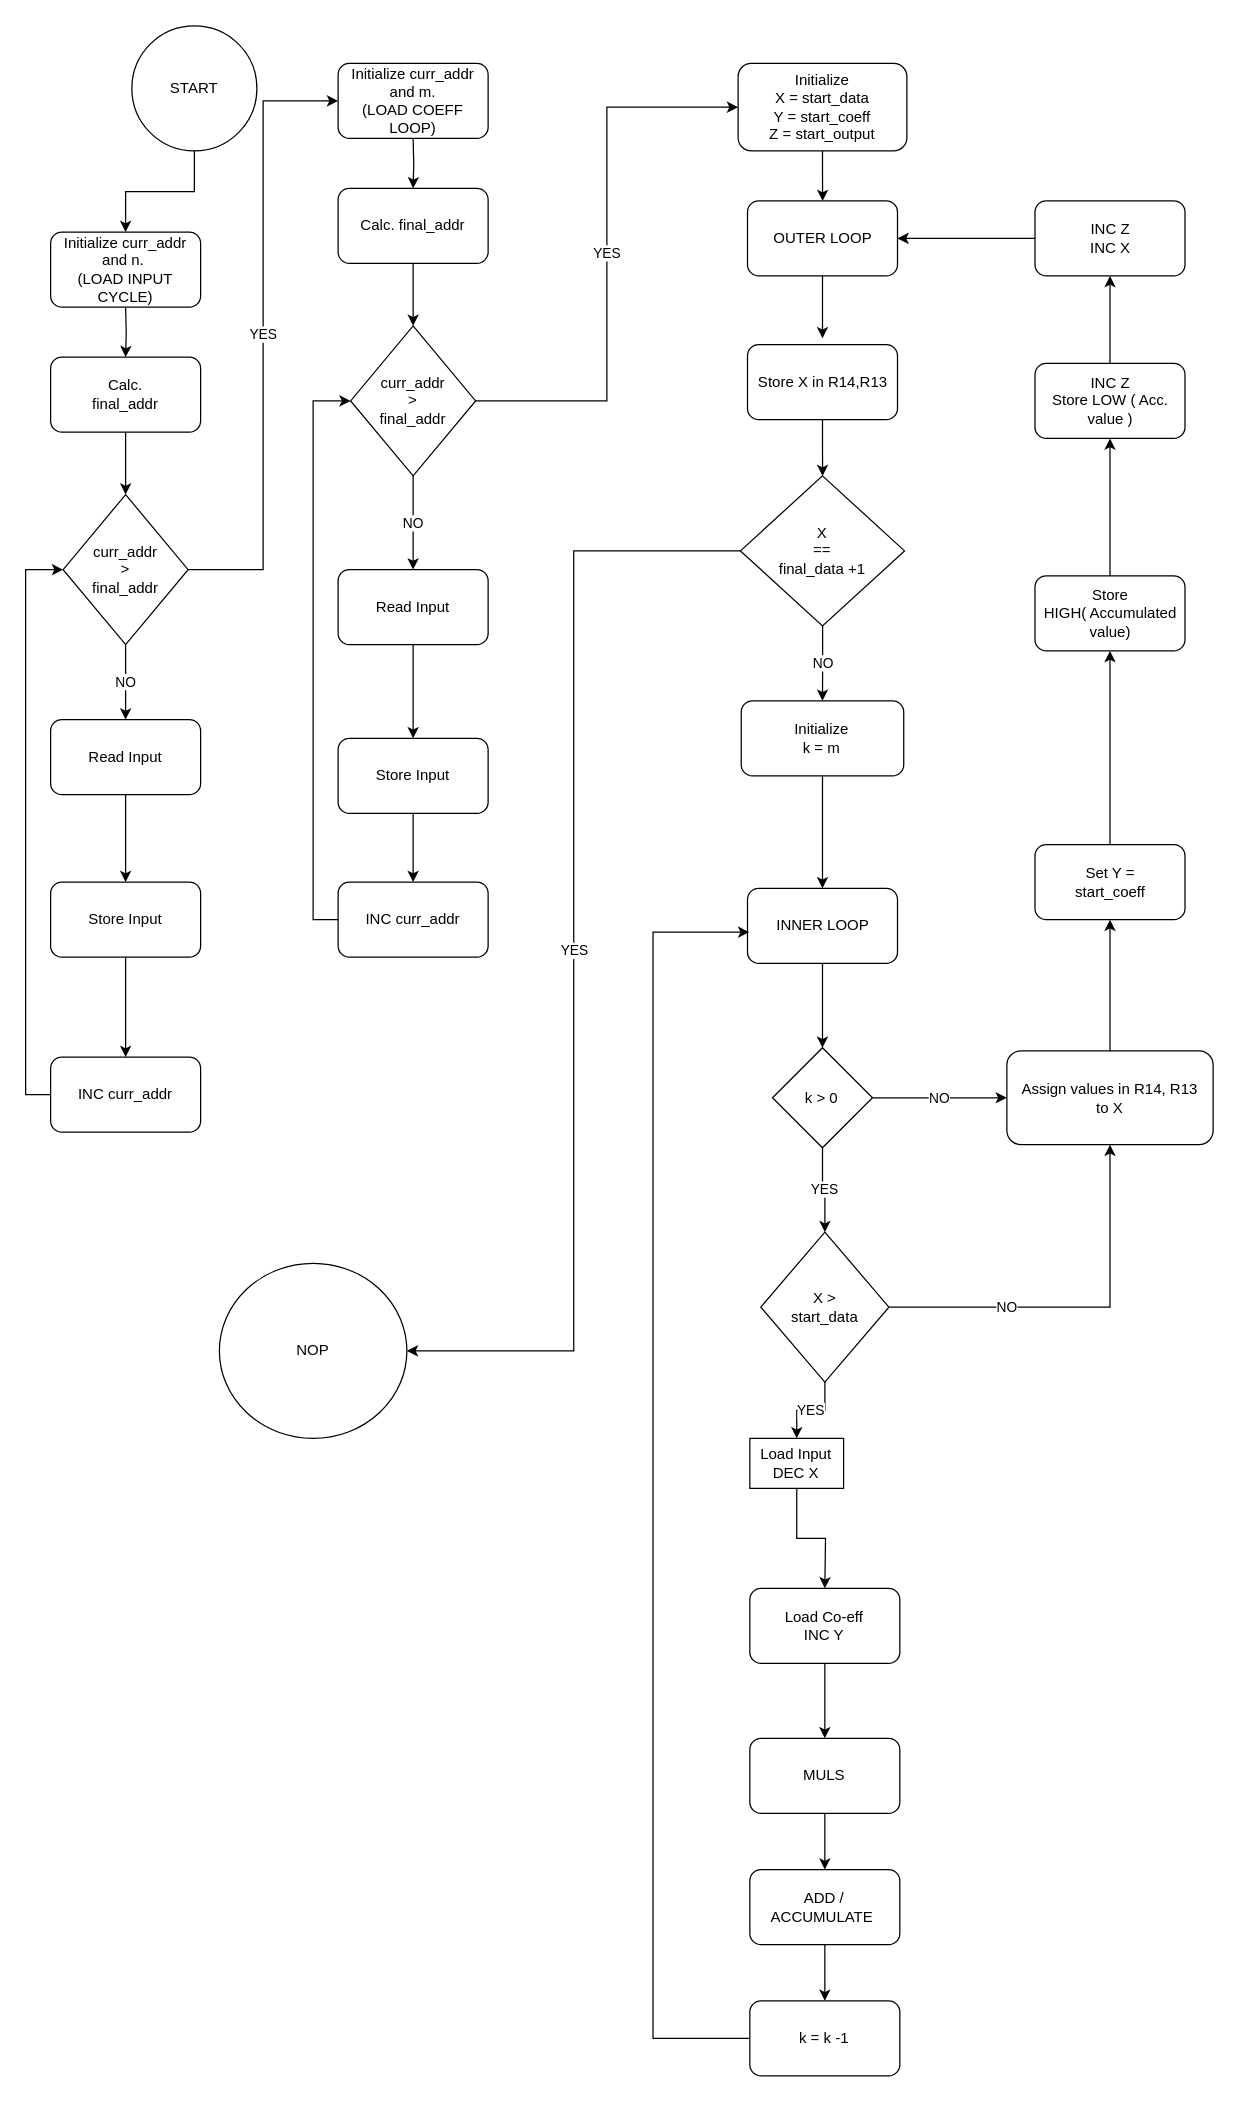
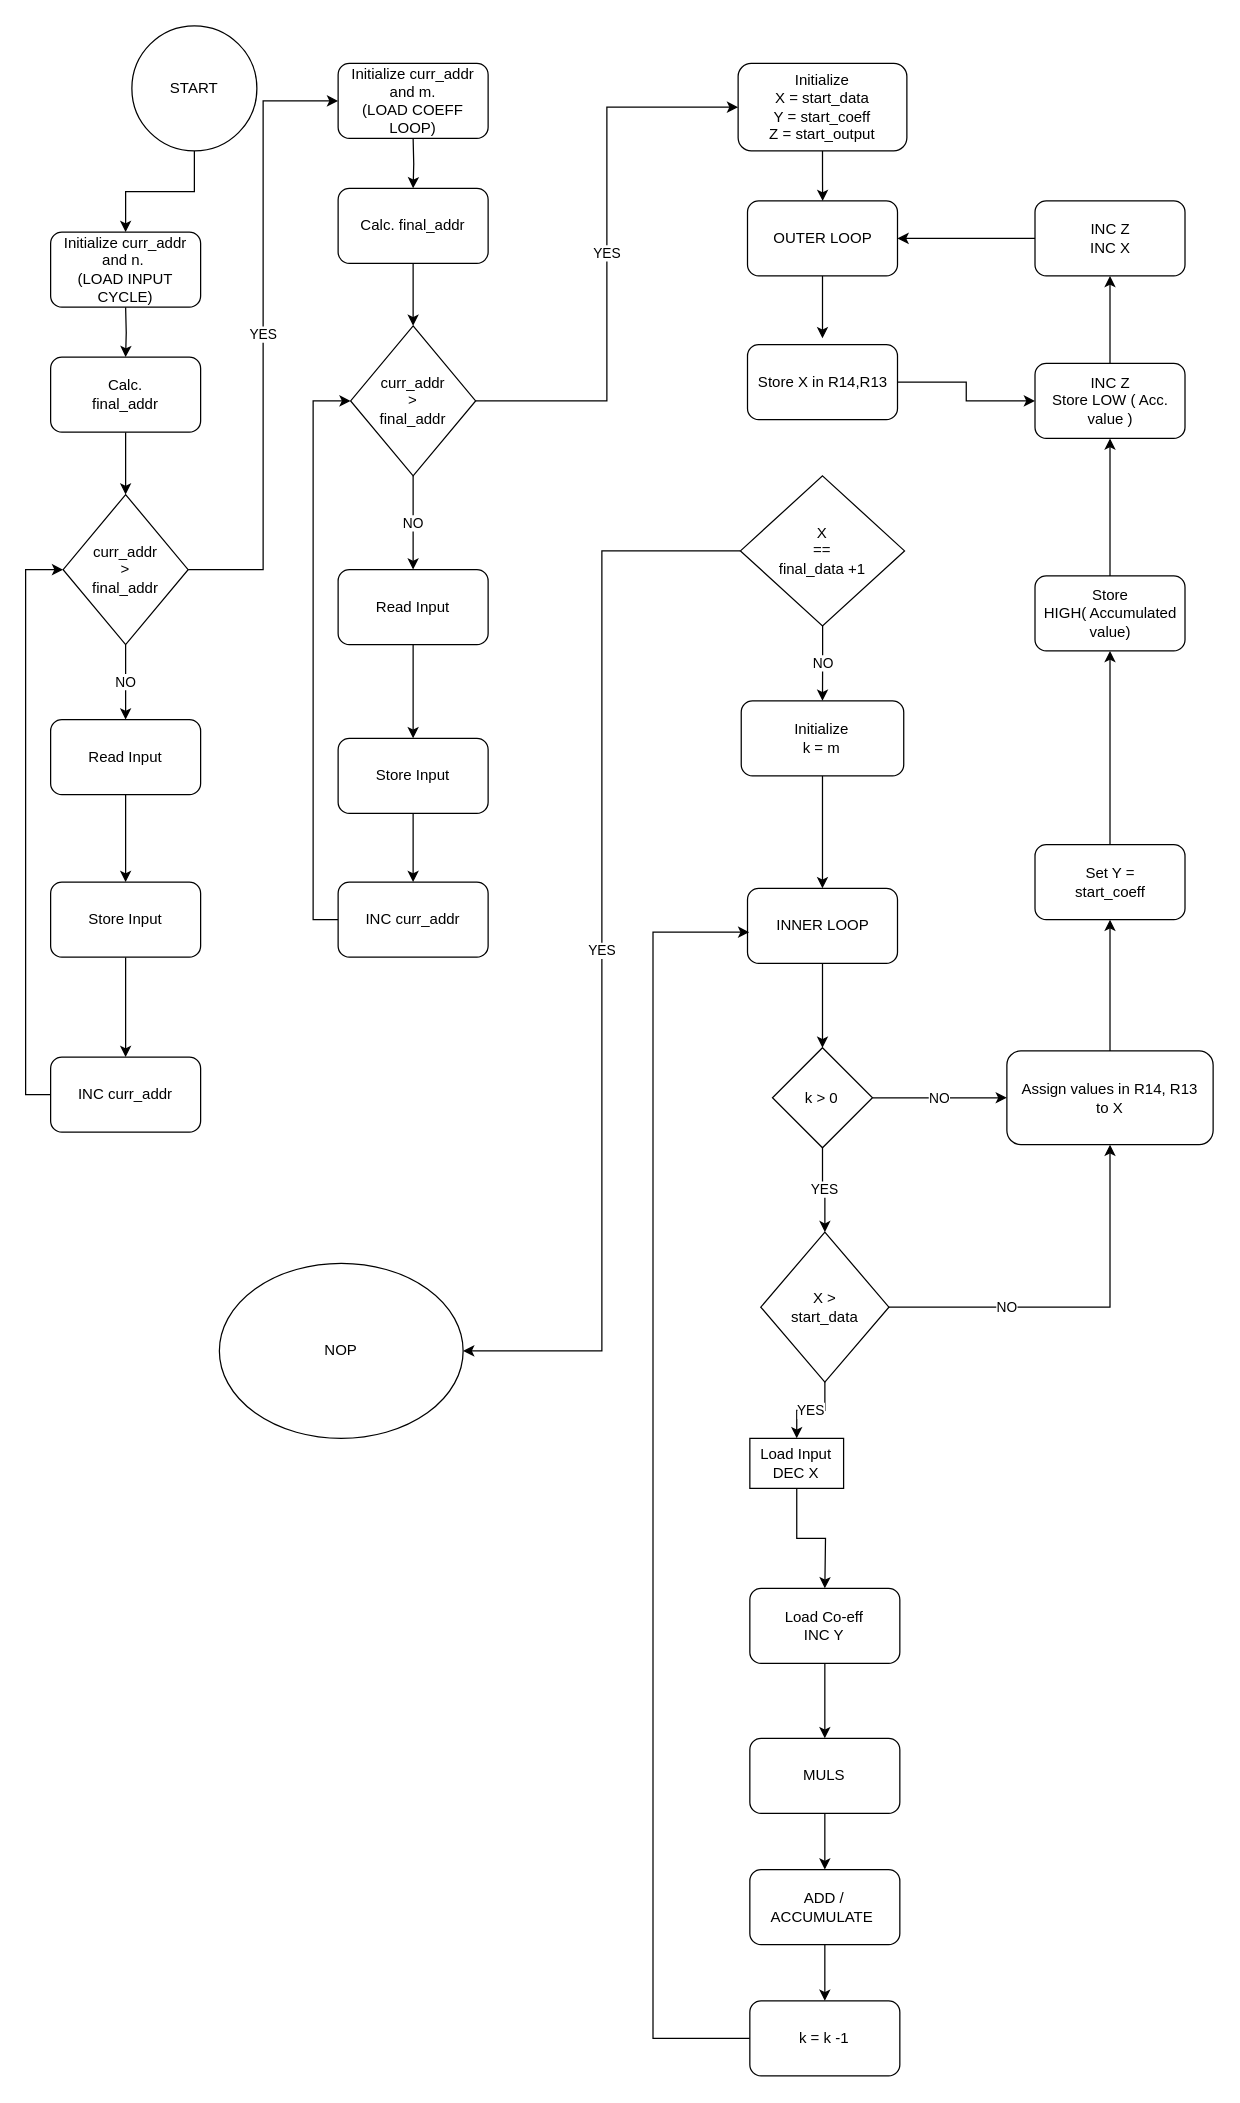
edge "Store X in R14,R13" -> "X == final_data +1": now "Store X in R14,R13" -> "INC Z Store LOW ( Acc. value )"
node "NOP": size 188x175 -> 244x175
